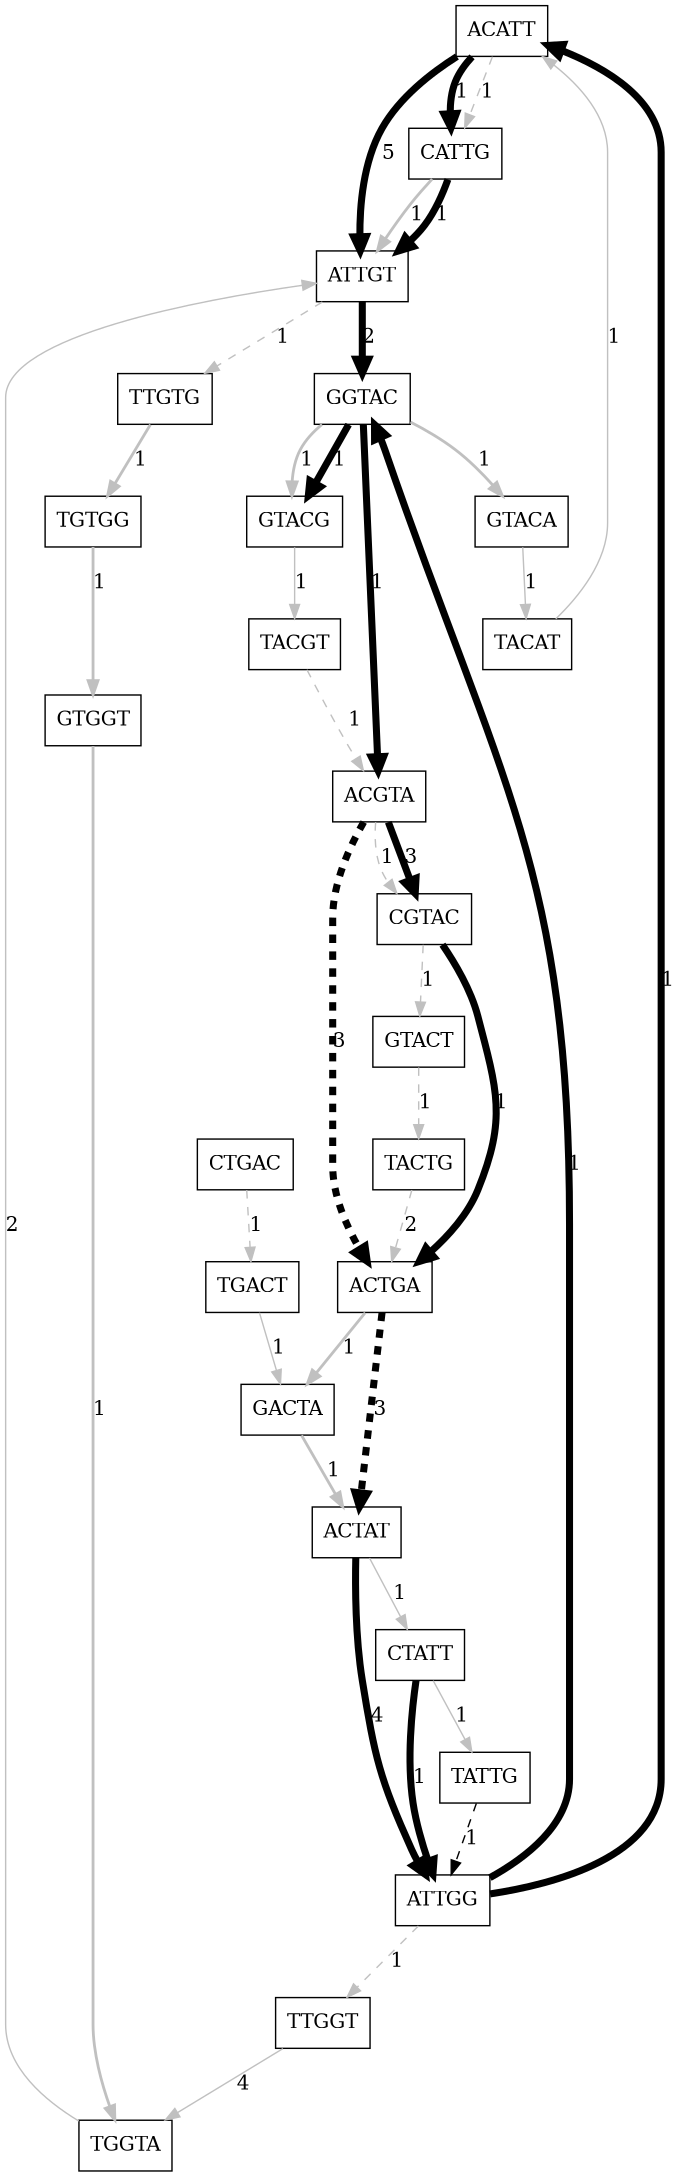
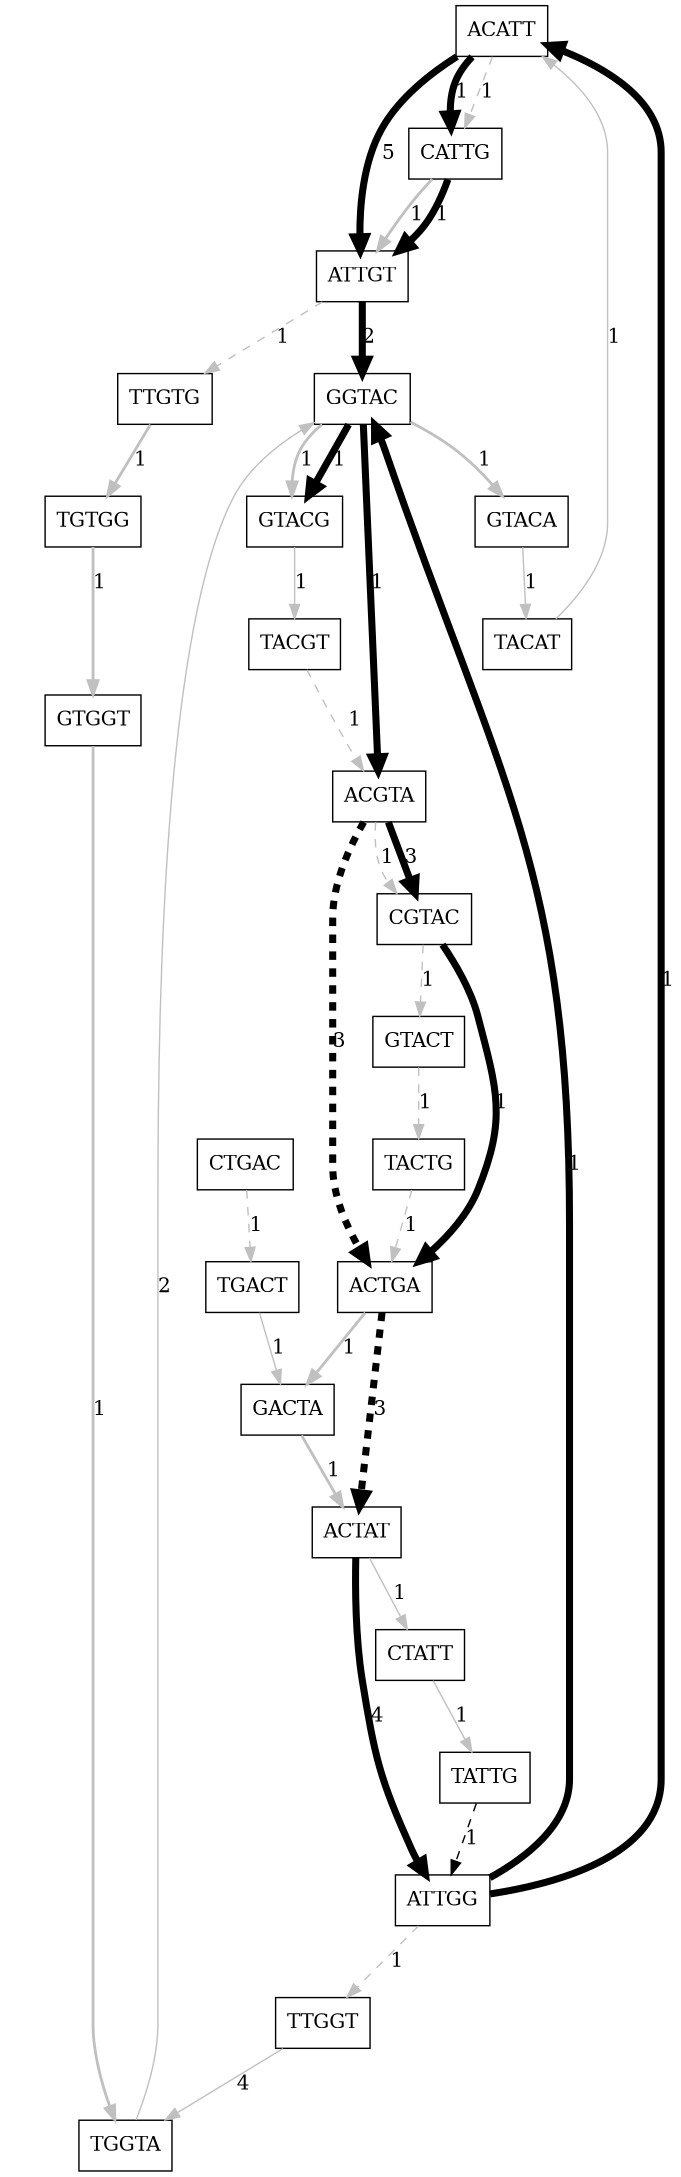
edge "TGGTA" -> "ATTGT": now "TGGTA" -> "GGTAC"
edge "TACTG" -> "ACTGA": label "2" -> "1"
edge "CTATT" -> "ATTGG": removed, label "1"
